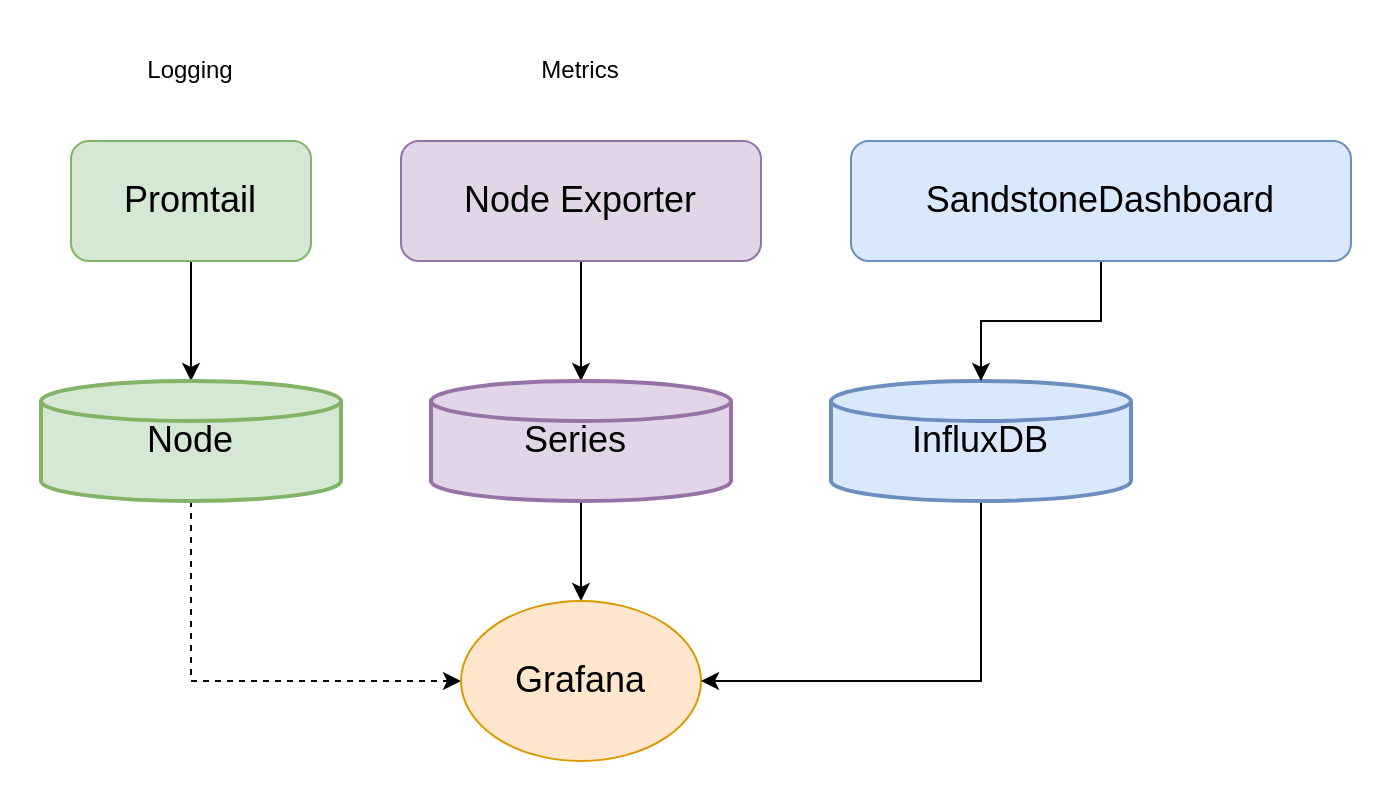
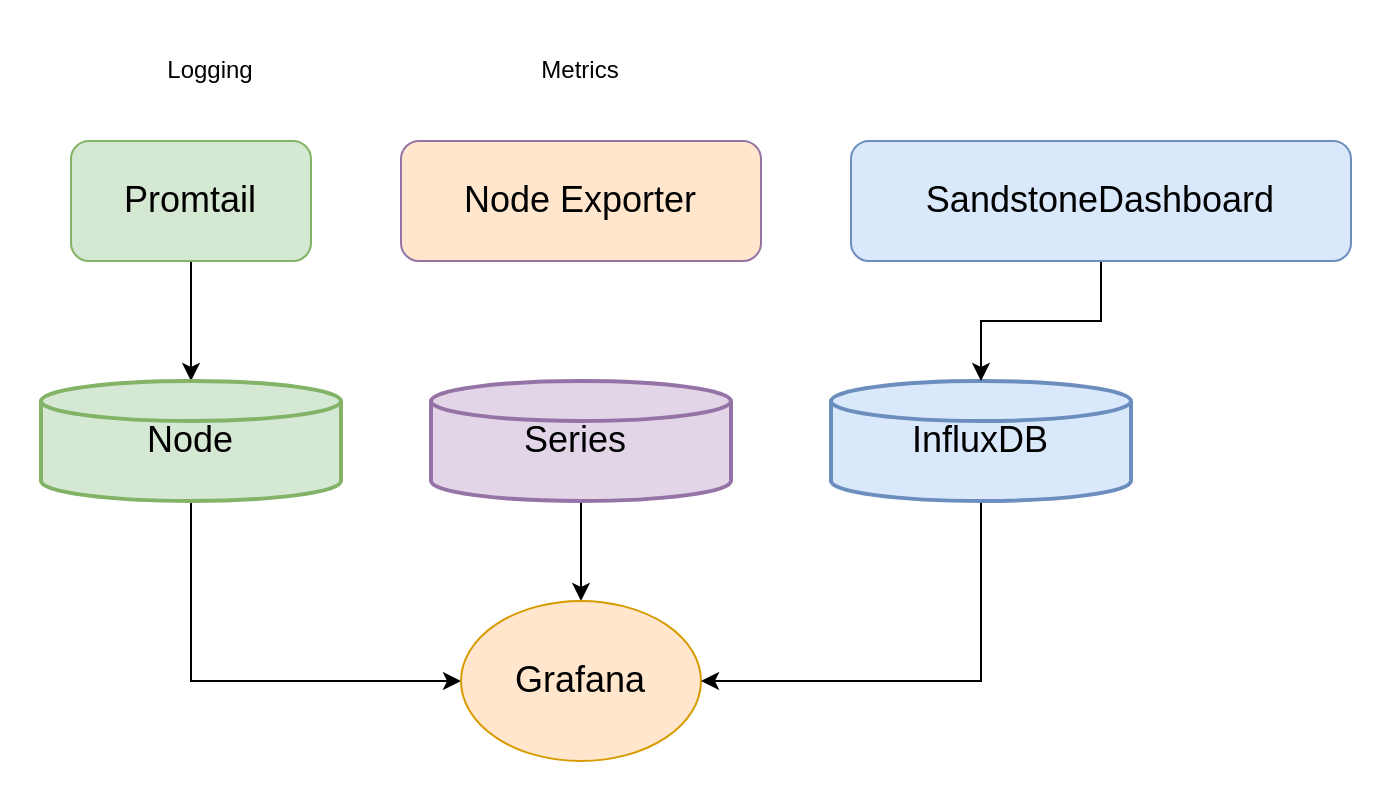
node "Logging": moved (191, 71) -> (211, 71)
node "Node Exporter": fillcolor #e1d5e7 -> #ffe6cc
edge "Node Exporter" -> "Series": removed
edge "Node" -> "Grafana": style dashed -> solid
